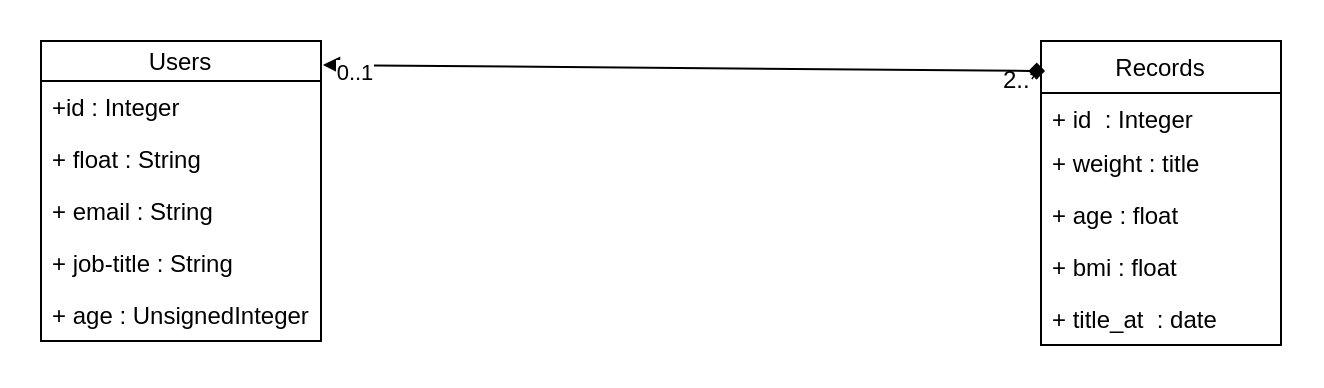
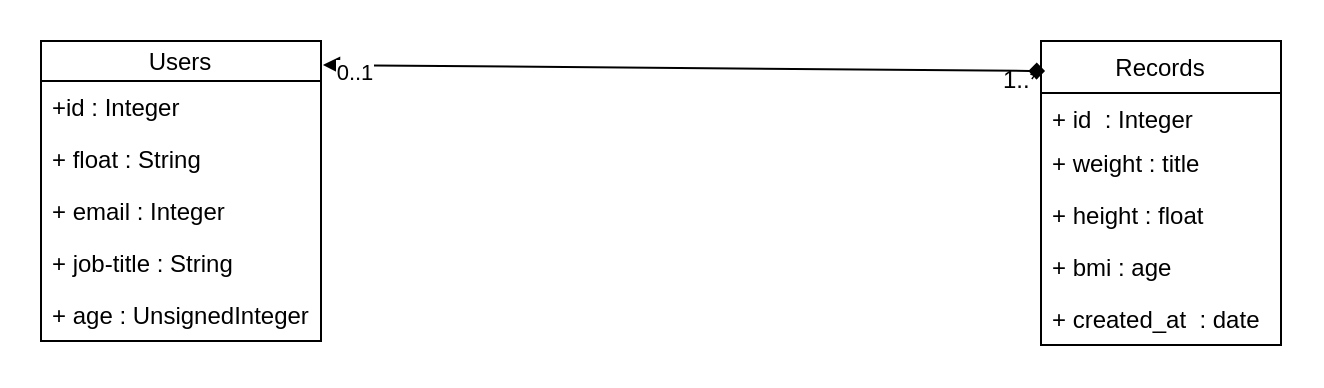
node "2..*": label "2..*" -> "1..*"
node "+ email : String": label "+ email : String" -> "+ email : Integer"
node "+ age : float": label "+ age : float" -> "+ height : float"
node "+ bmi : float": label "+ bmi : float" -> "+ bmi : age"
node "+ title_at : date": label "+ title_at : date" -> "+ created_at : date"
